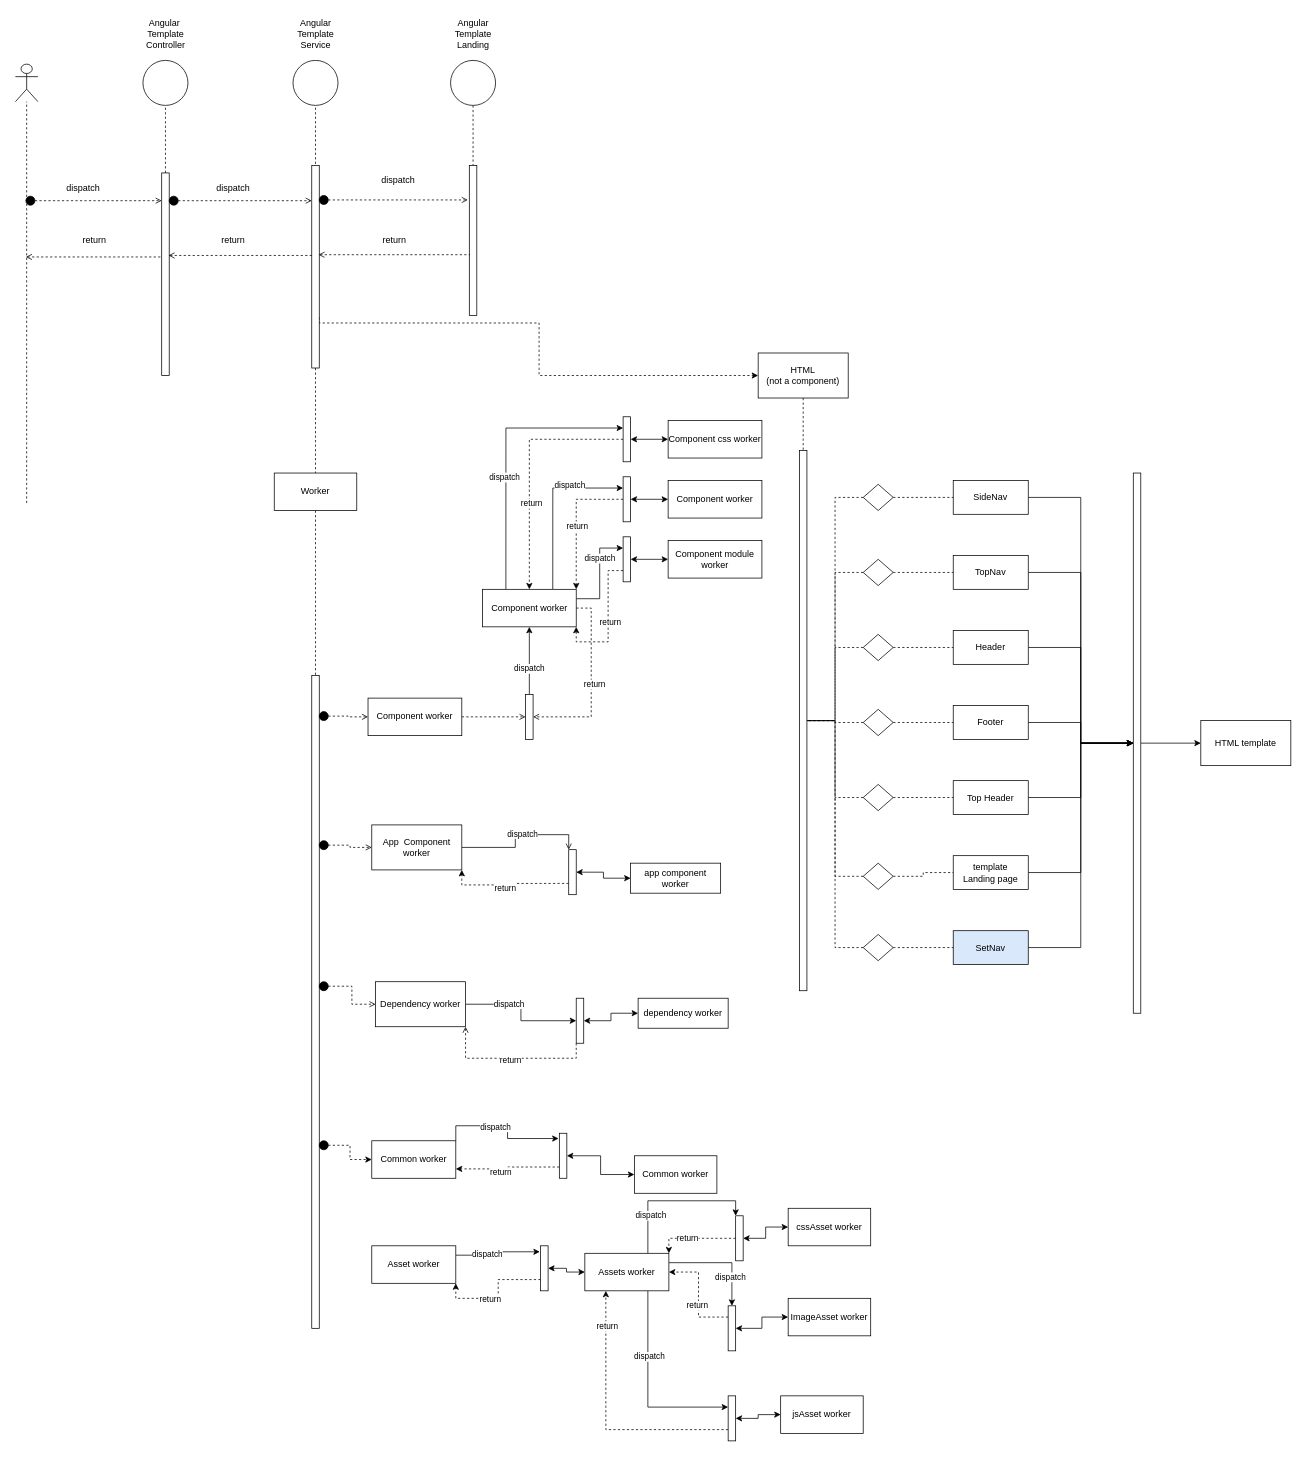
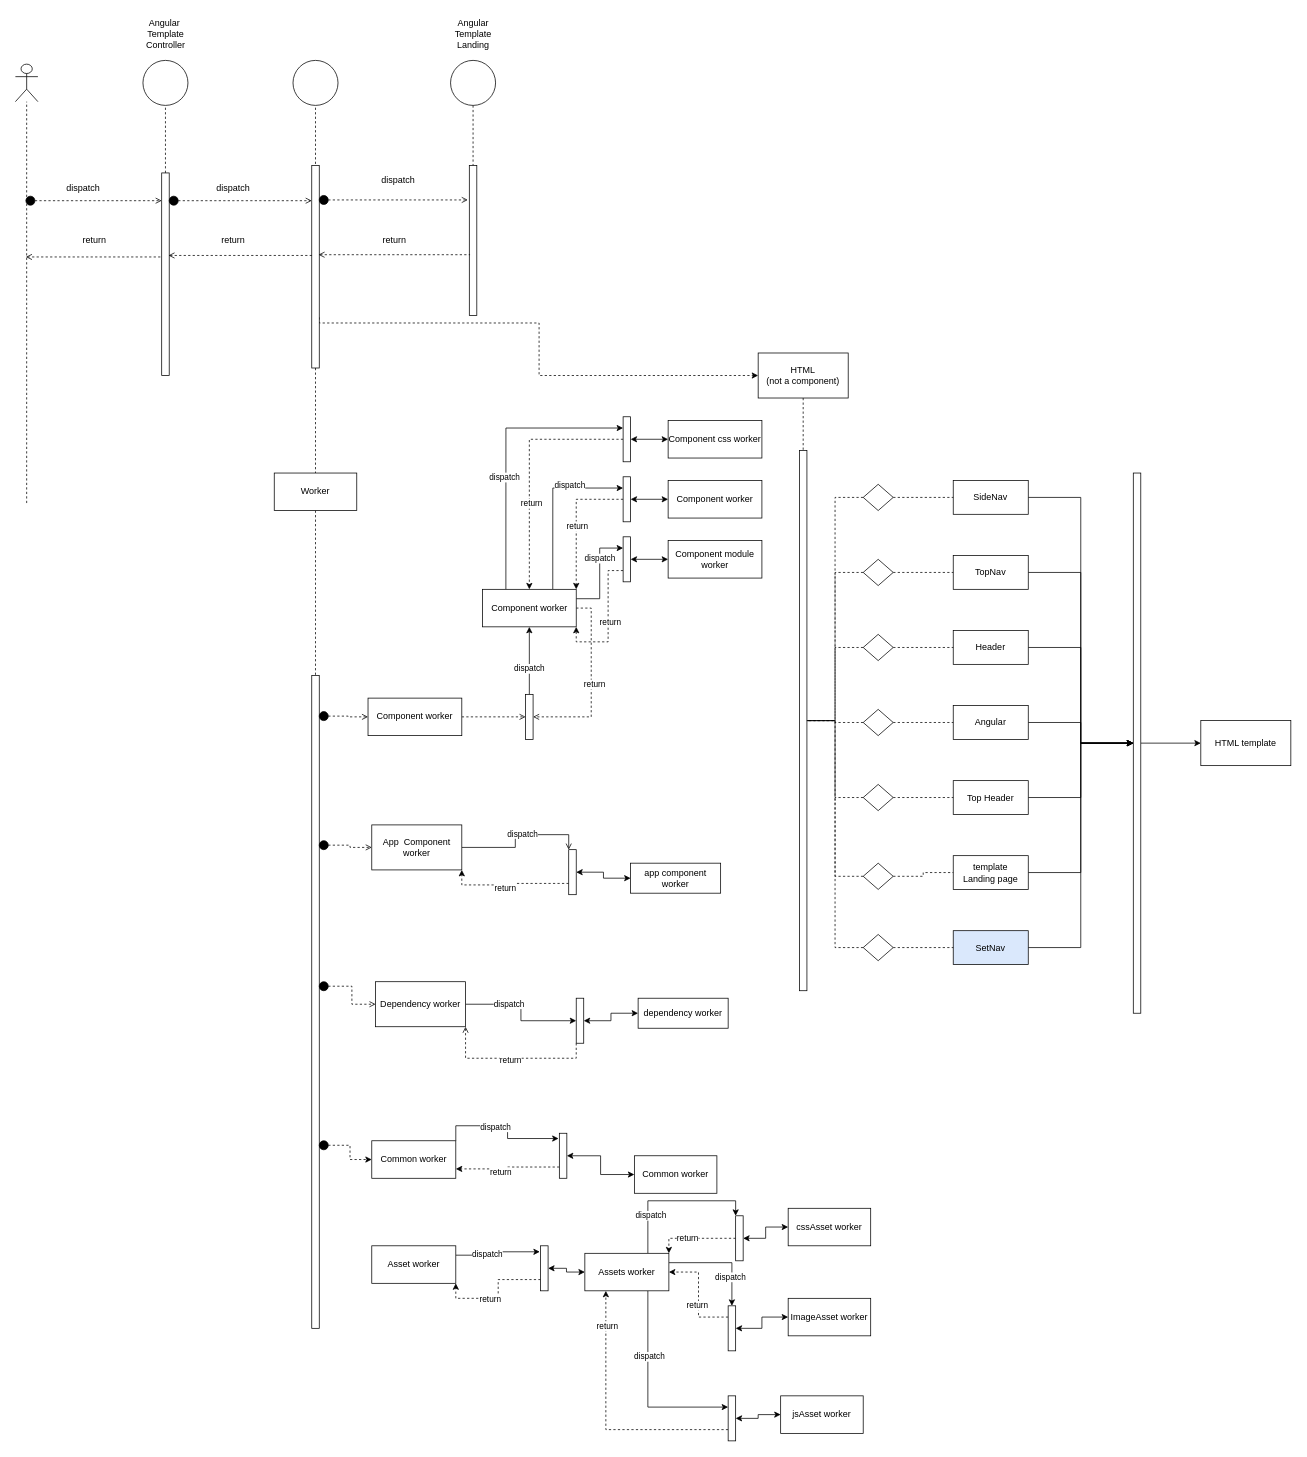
node "Angular Template Service": removed
node "Footer": label "Footer" -> "Angular"
